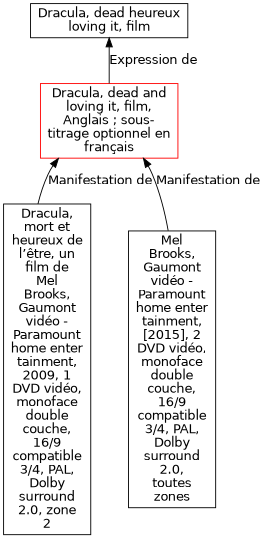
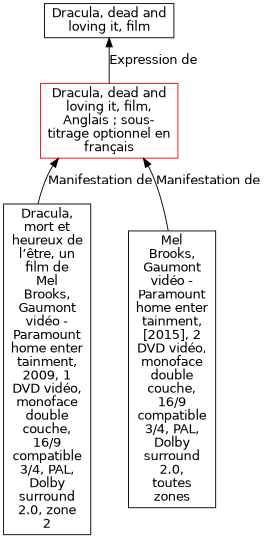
node "Dracula, dead heureux loving it, film": label "Dracula, dead heureux loving it, film" -> "Dracula, dead and loving it, film"
